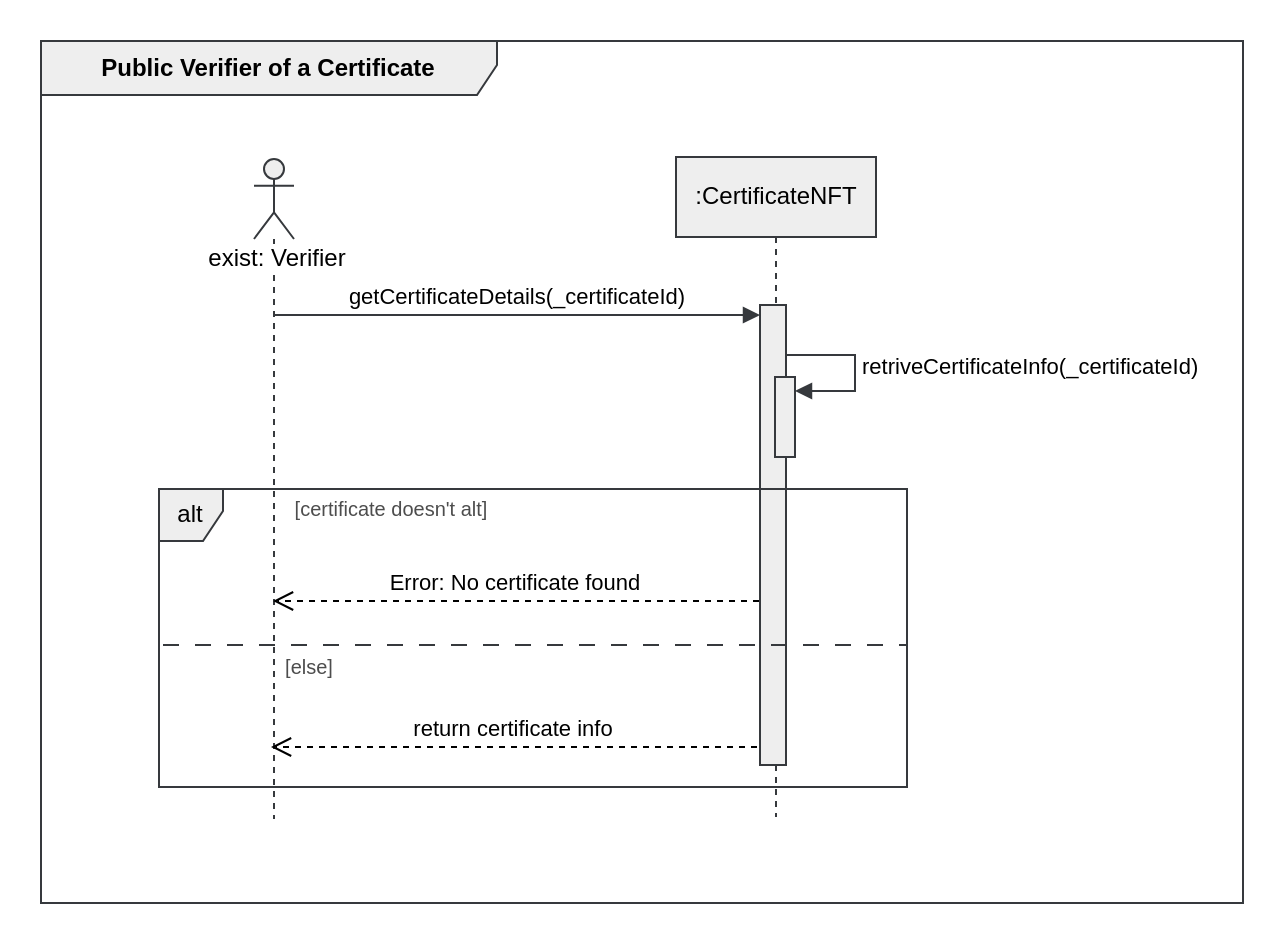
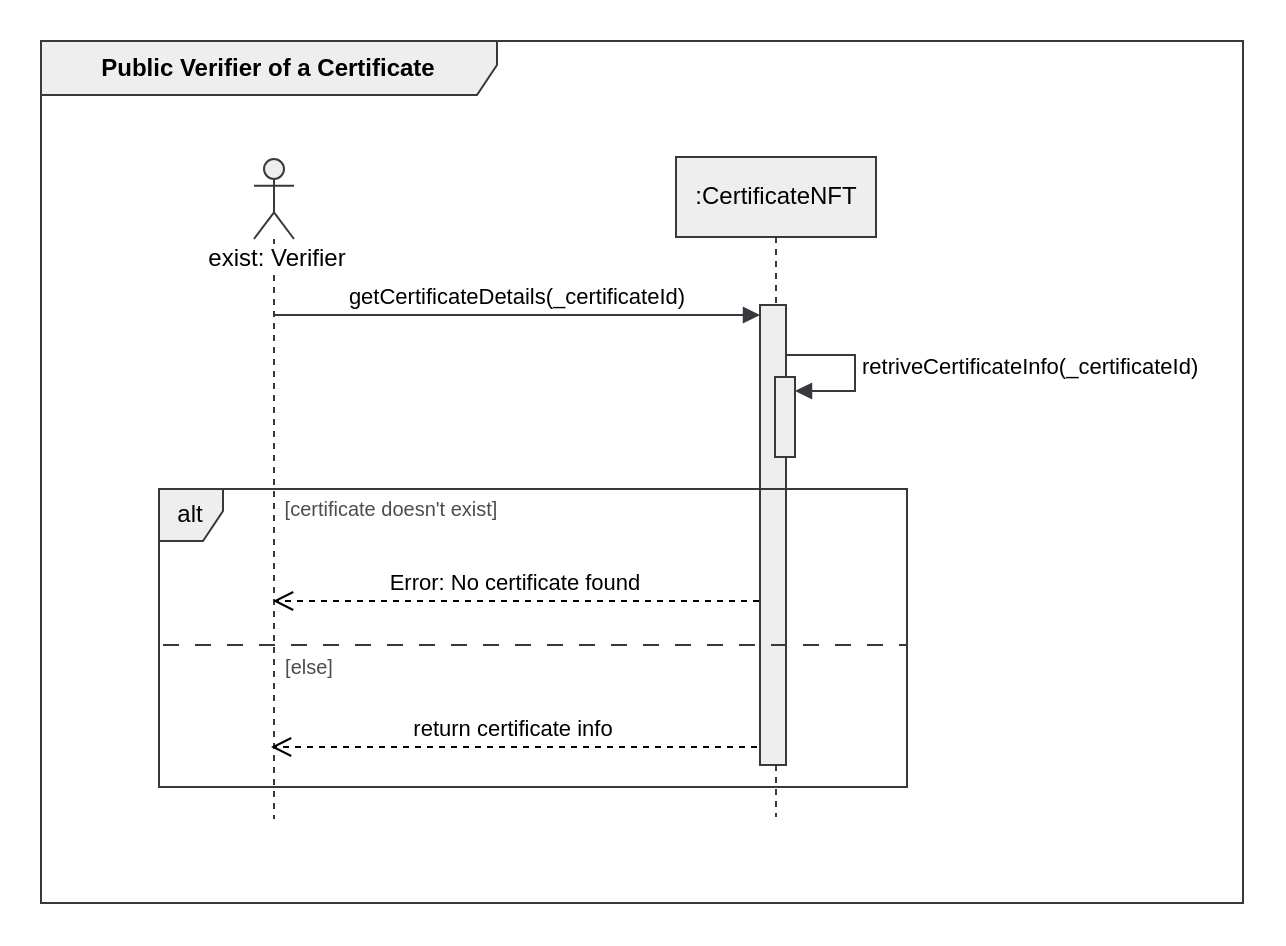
node "[certificate doesn't alt]": label "[certificate doesn't alt]" -> "[certificate doesn't exist]"
